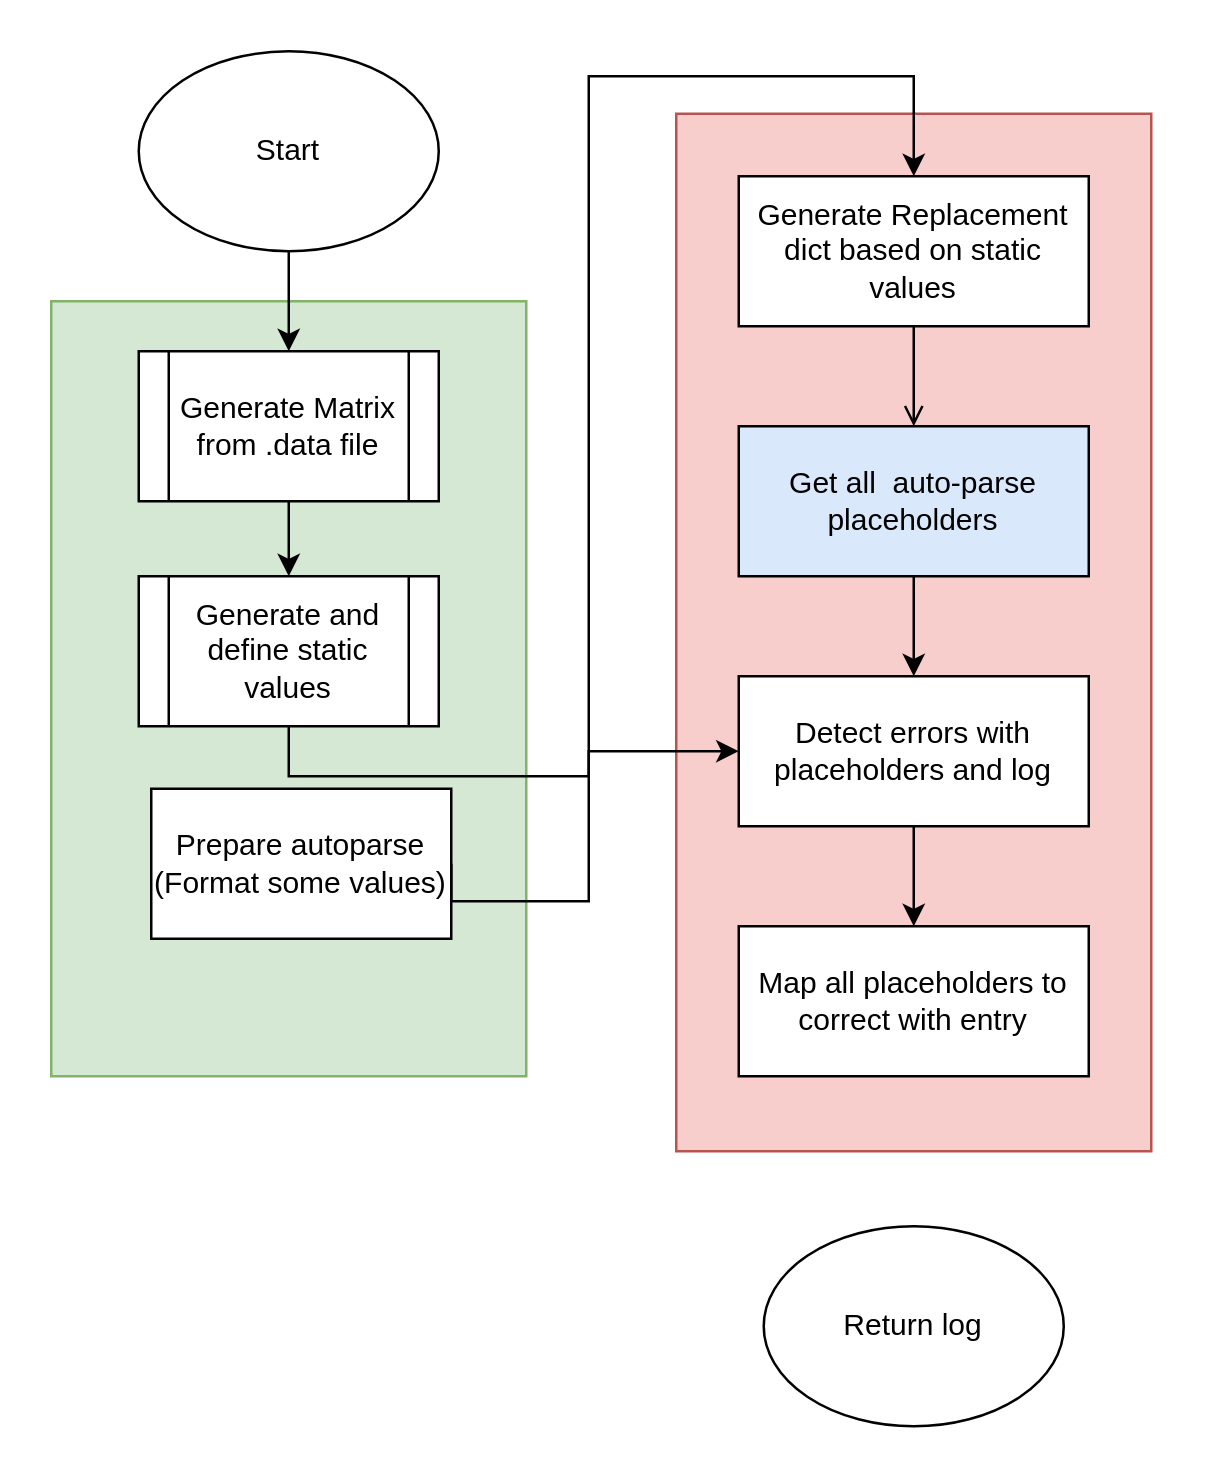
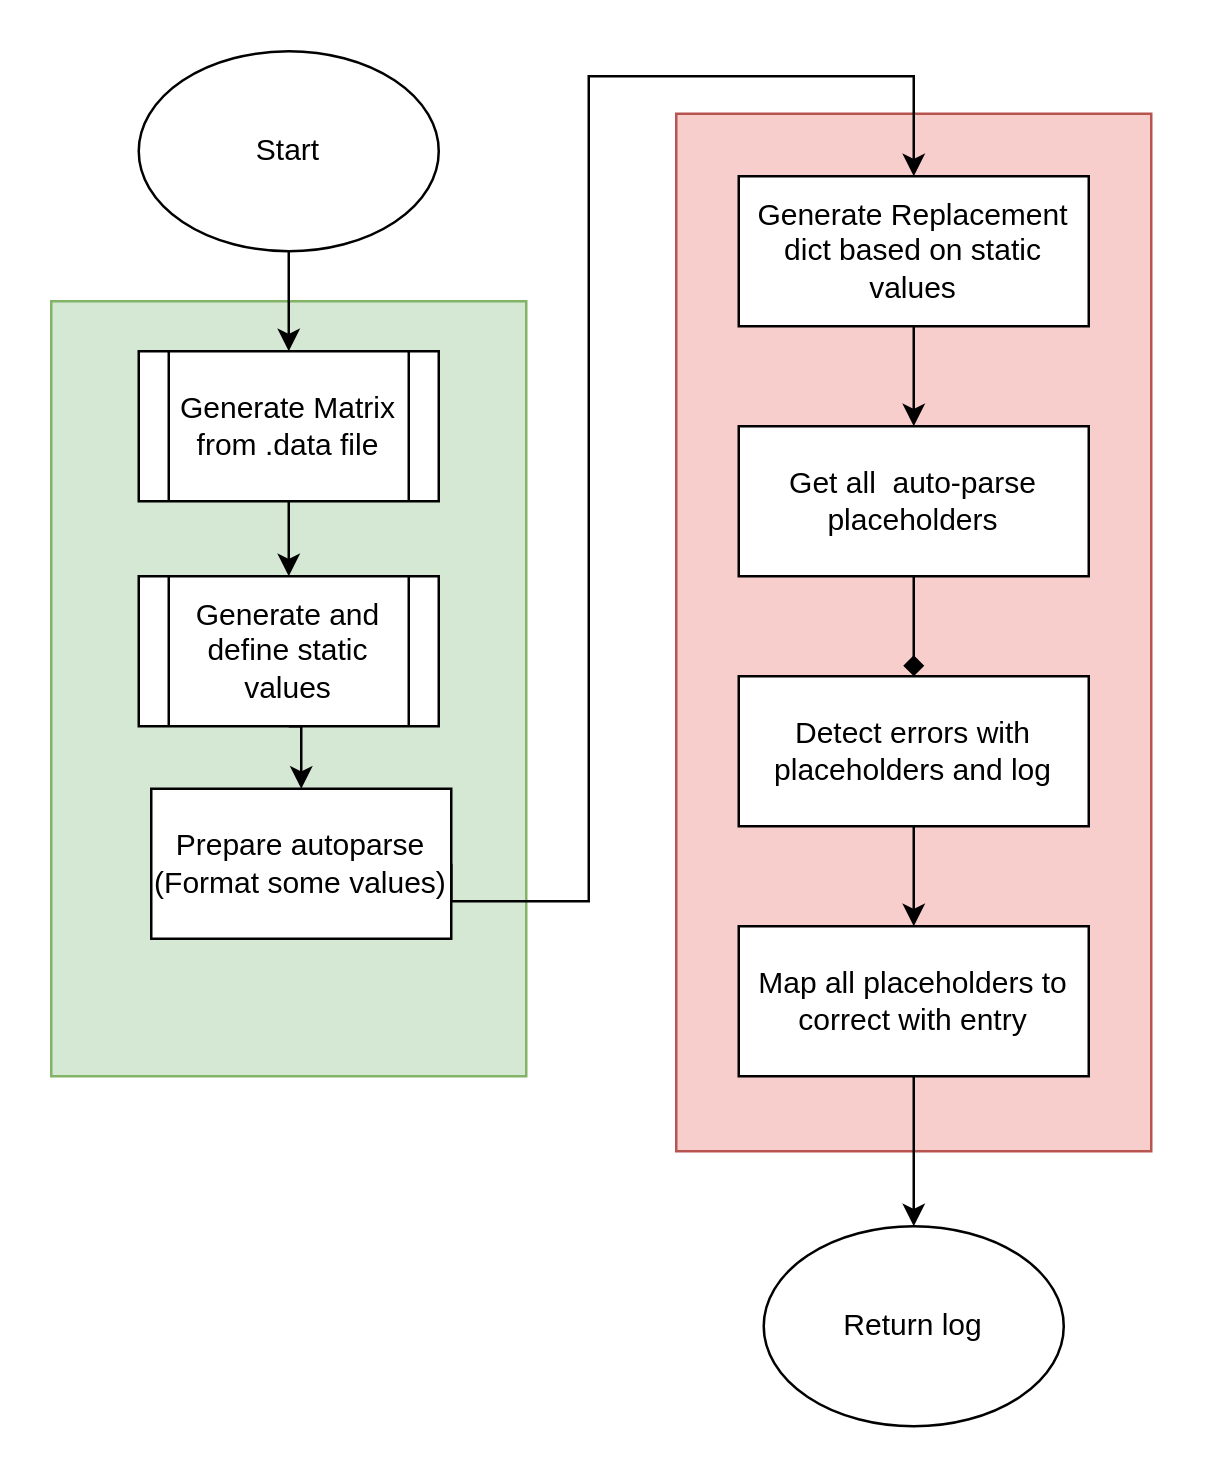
edge "Generate Replacement dict based on static values" -> "Get all auto-parse placeholders": arrowhead open -> classic
node "Get all auto-parse placeholders": fillcolor #dae8fc -> #ffffff
edge "Get all auto-parse placeholders" -> "Detect errors with placeholders and log": arrowhead classic -> diamond
edge "Generate and define static values" -> "Detect errors with placeholders and log": now "Generate and define static values" -> "Prepare autoparse (Format some values)"
edge "Map all placeholders to correct with entry" -> "Return log": added
